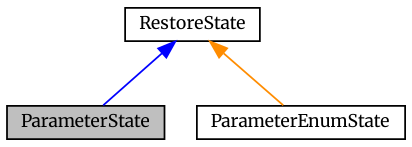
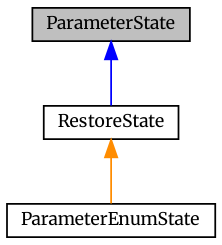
edge "ParameterState" -> "RestoreState": reversed
